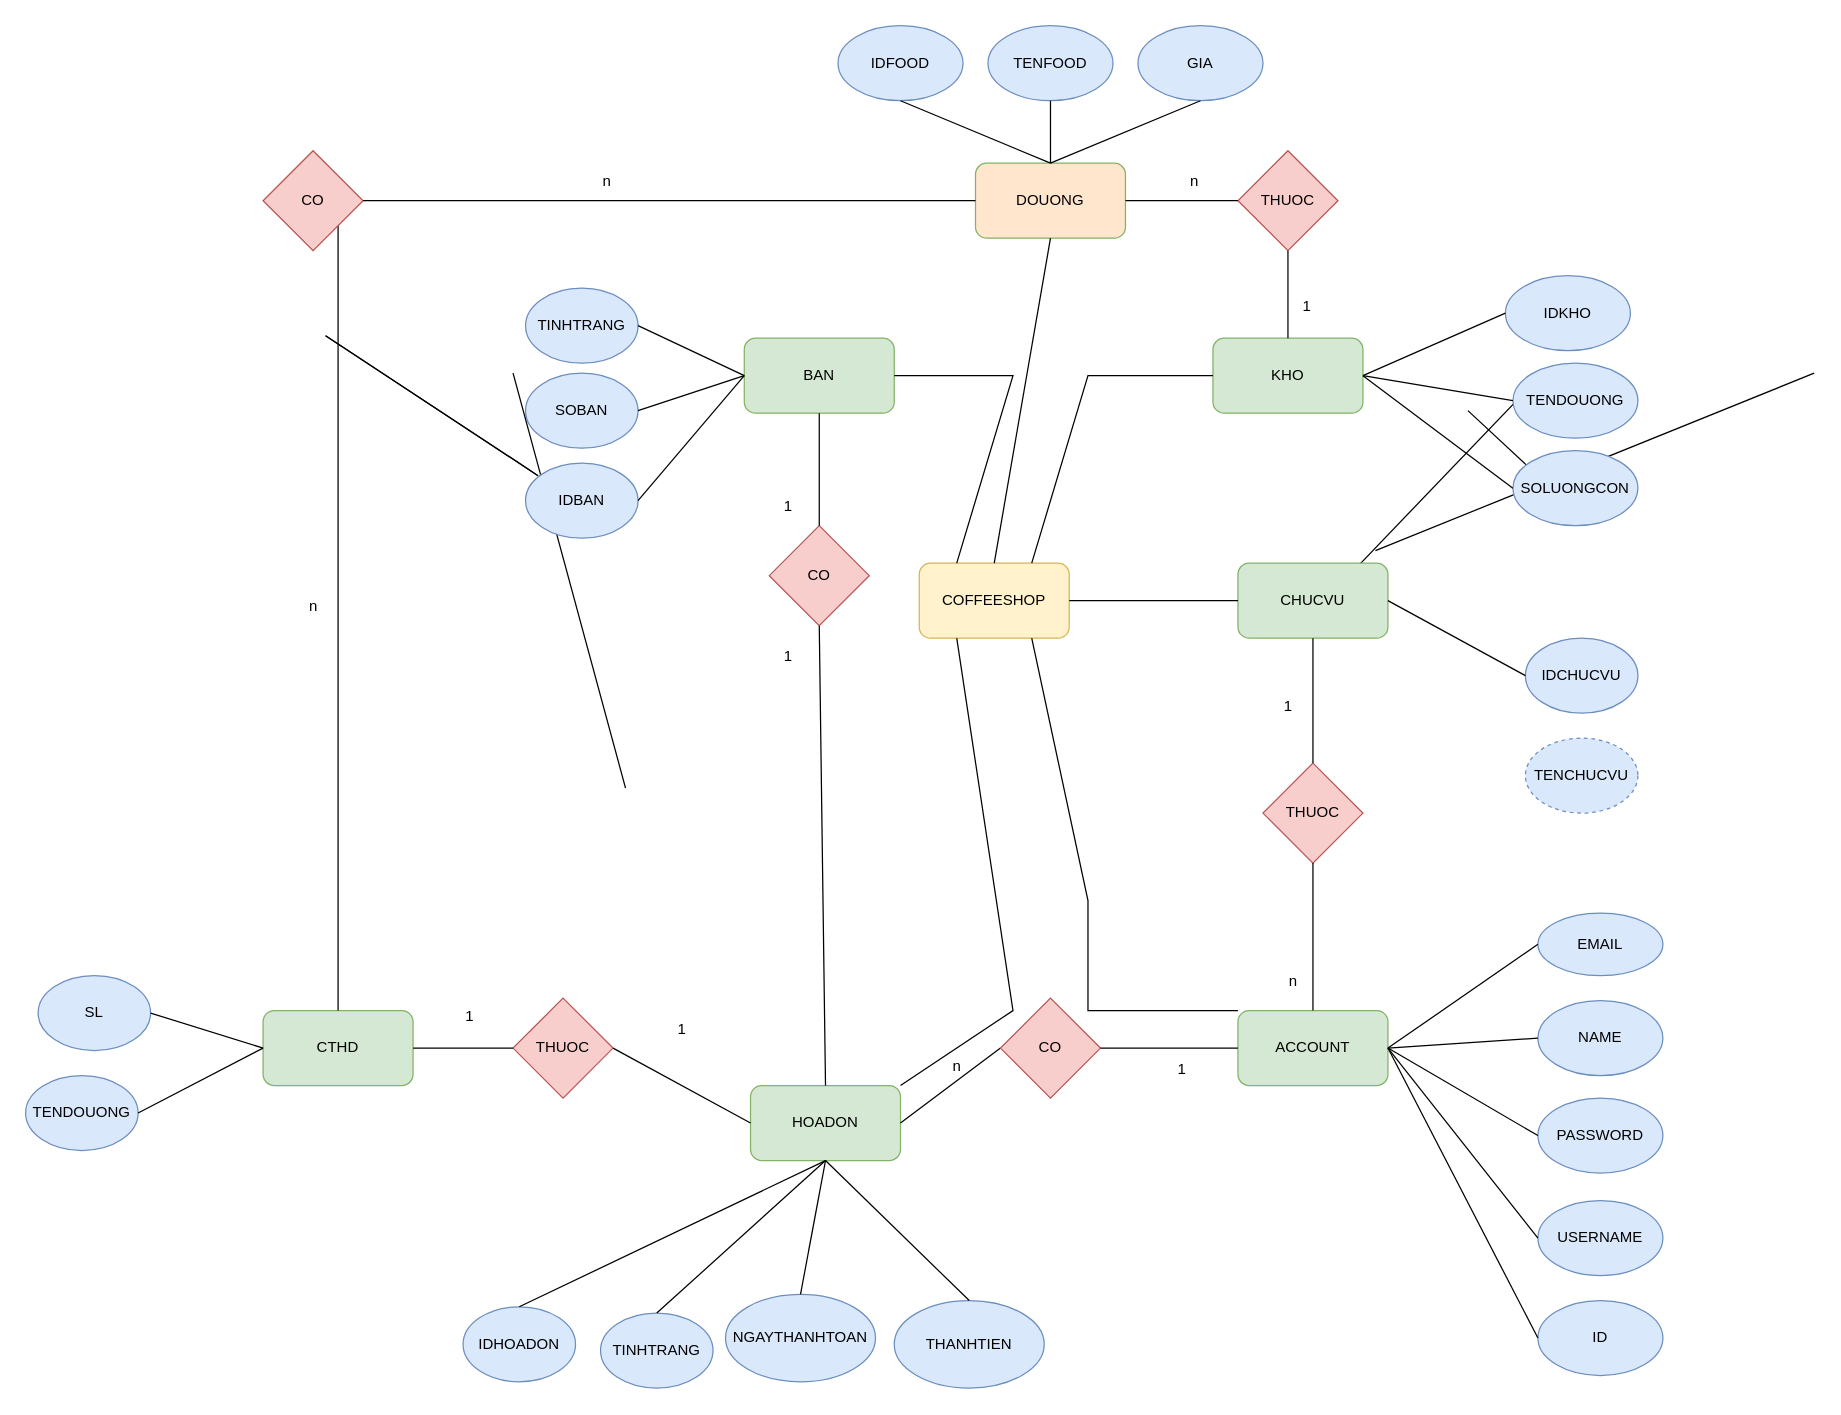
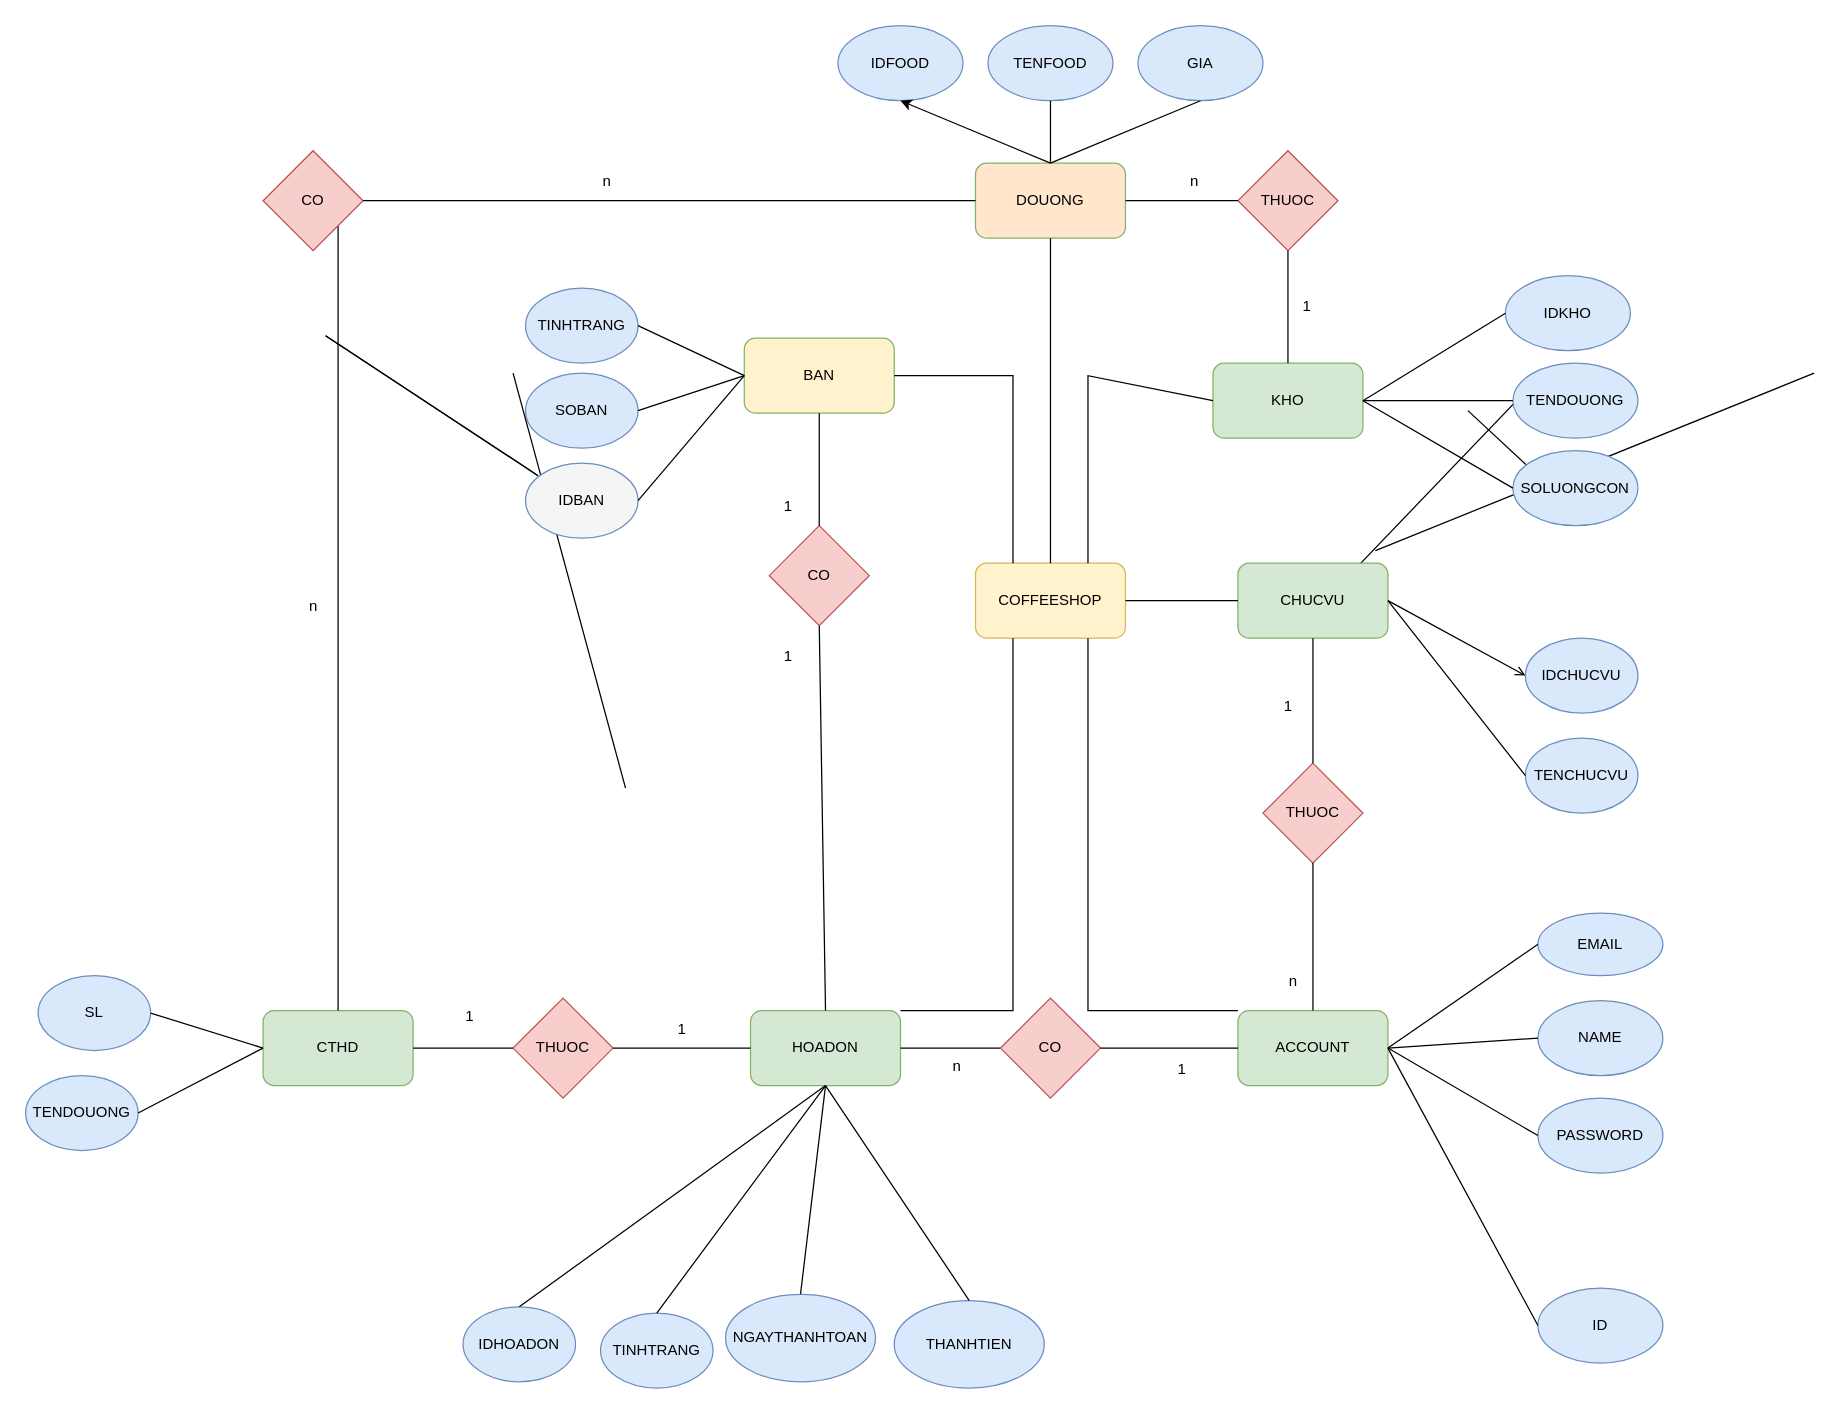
edge "IDFOOD" -- "DOUONG": arrowhead none -> classic
node "BAN": fillcolor #d5e8d4 -> #fff2cc
node "KHO": moved (1288, 376) -> (1288, 401)
node "IDBAN": fillcolor #dae8fc -> #f5f5f5
node "COFFEESHOP": moved (994, 601) -> (1051, 601)
edge "CHUCVU" -- "IDCHUCVU": arrowhead none -> open
edge "CHUCVU" -- "TENCHUCVU": added
node "TENCHUCVU": style dashed -> solid
node "HOADON": moved (826, 1123) -> (826, 1048)
edge "ACCOUNT" -- "USERNAME": removed
node "USERNAME": removed
node "ID": moved (1601, 1338) -> (1601, 1326)
